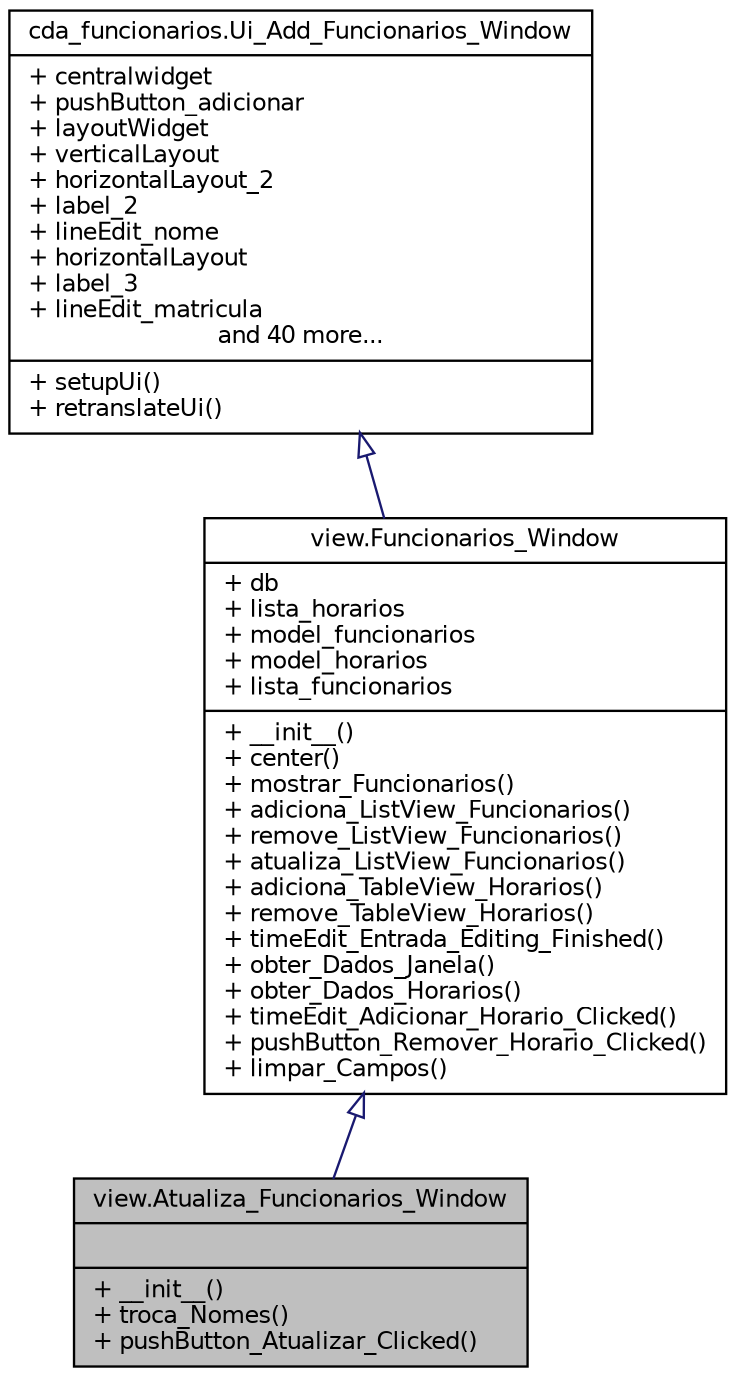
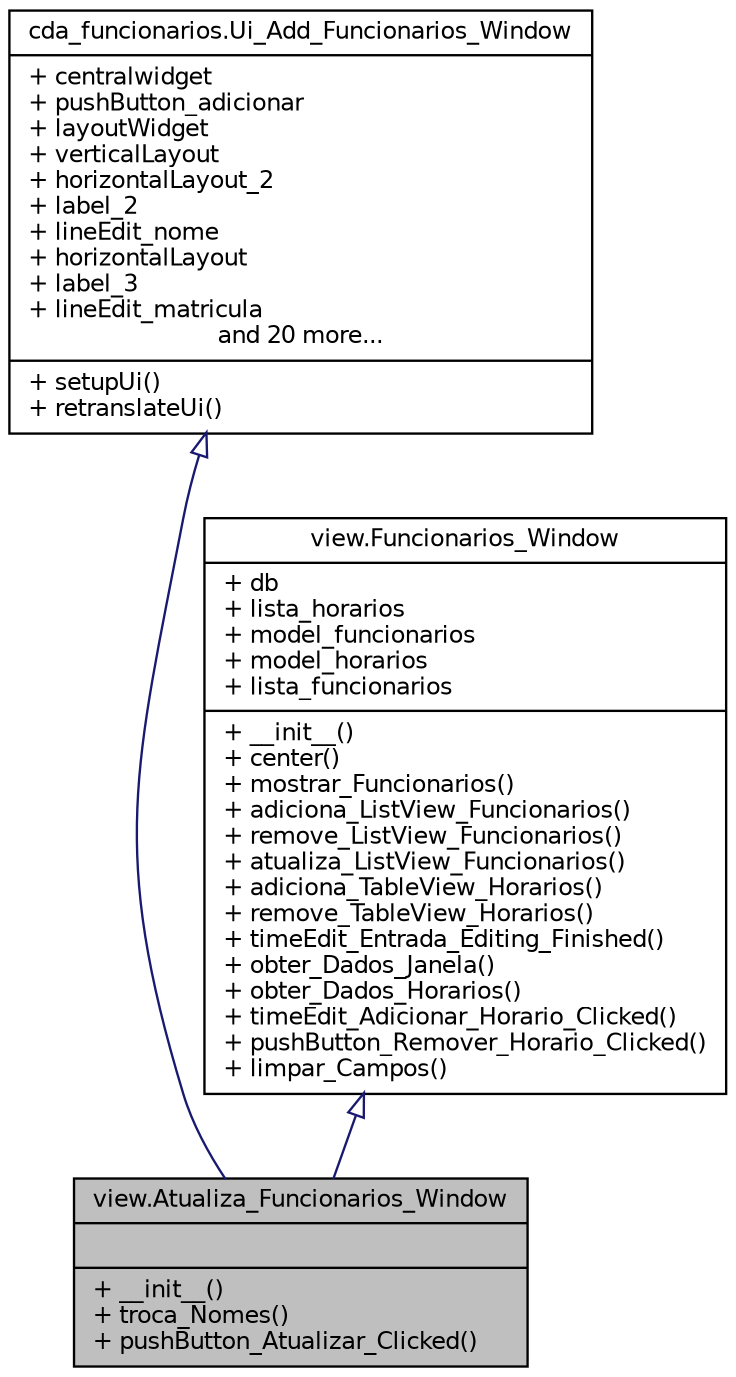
node "cda_funcionarios.Ui_Add_Funcionarios_Window": text "and 40 more..." -> "and 20 more..."
edge "view.Funcionarios_Window" -> "cda_funcionarios.Ui_Add_Funcionarios_Window": now "view.Atualiza_Funcionarios_Window" -> "cda_funcionarios.Ui_Add_Funcionarios_Window"
